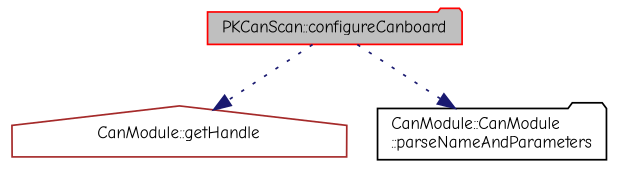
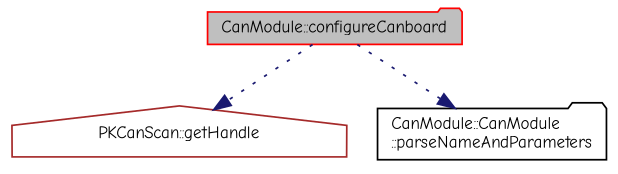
node "PKCanScan::configureCanboard": label "PKCanScan::configureCanboard" -> "CanModule::configureCanboard"
node "CanModule::getHandle": label "CanModule::getHandle" -> "PKCanScan::getHandle"
